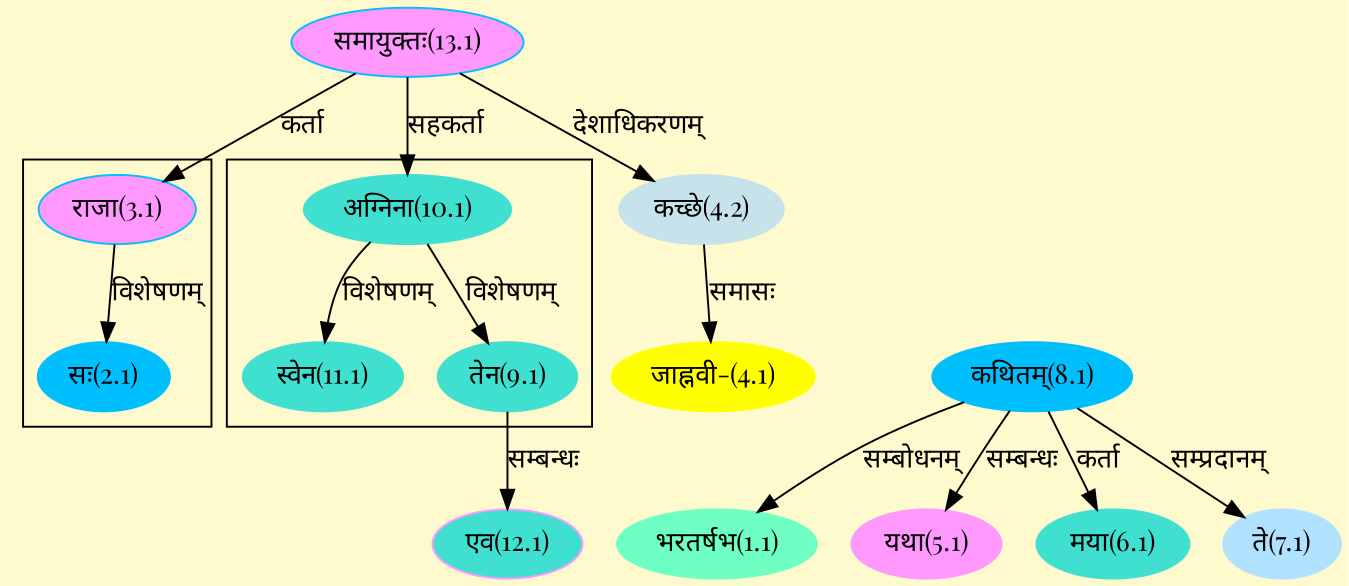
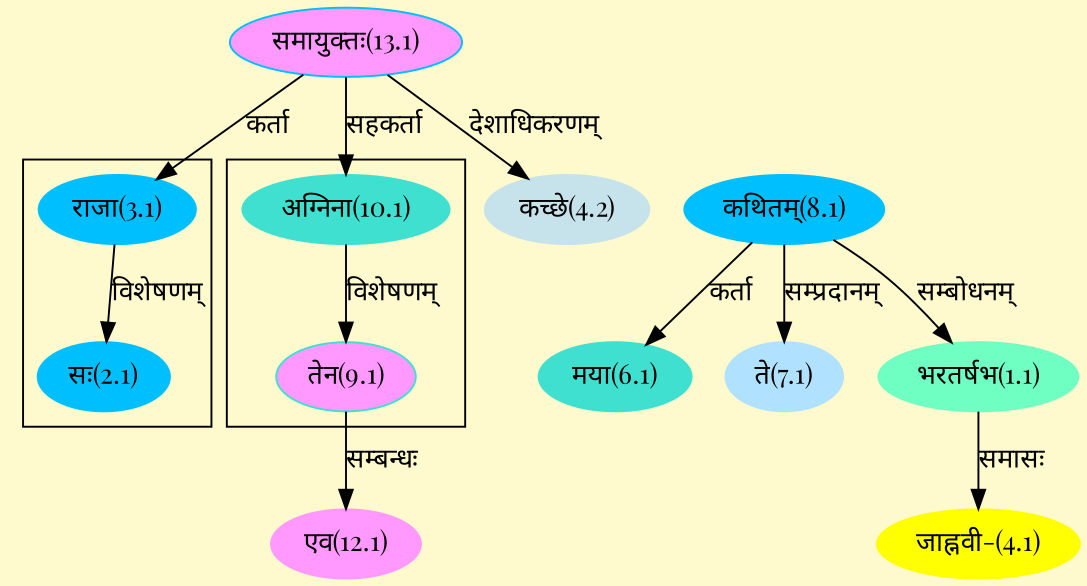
node "राजा(3.1)": fillcolor #ff99ff -> #00bfff
edge "कच्छे(4.2)" -> "जाह्नवी-(4.1)": now "भरतर्षभ(1.1)" -> "जाह्नवी-(4.1)"
node "स्वेन(11.1)": removed
node "तेन(9.1)": fillcolor #40e0d0 -> #ff99ff
node "एव(12.1)": fillcolor #40e0d0 -> #ff99ff
node "यथा(5.1)": removed
